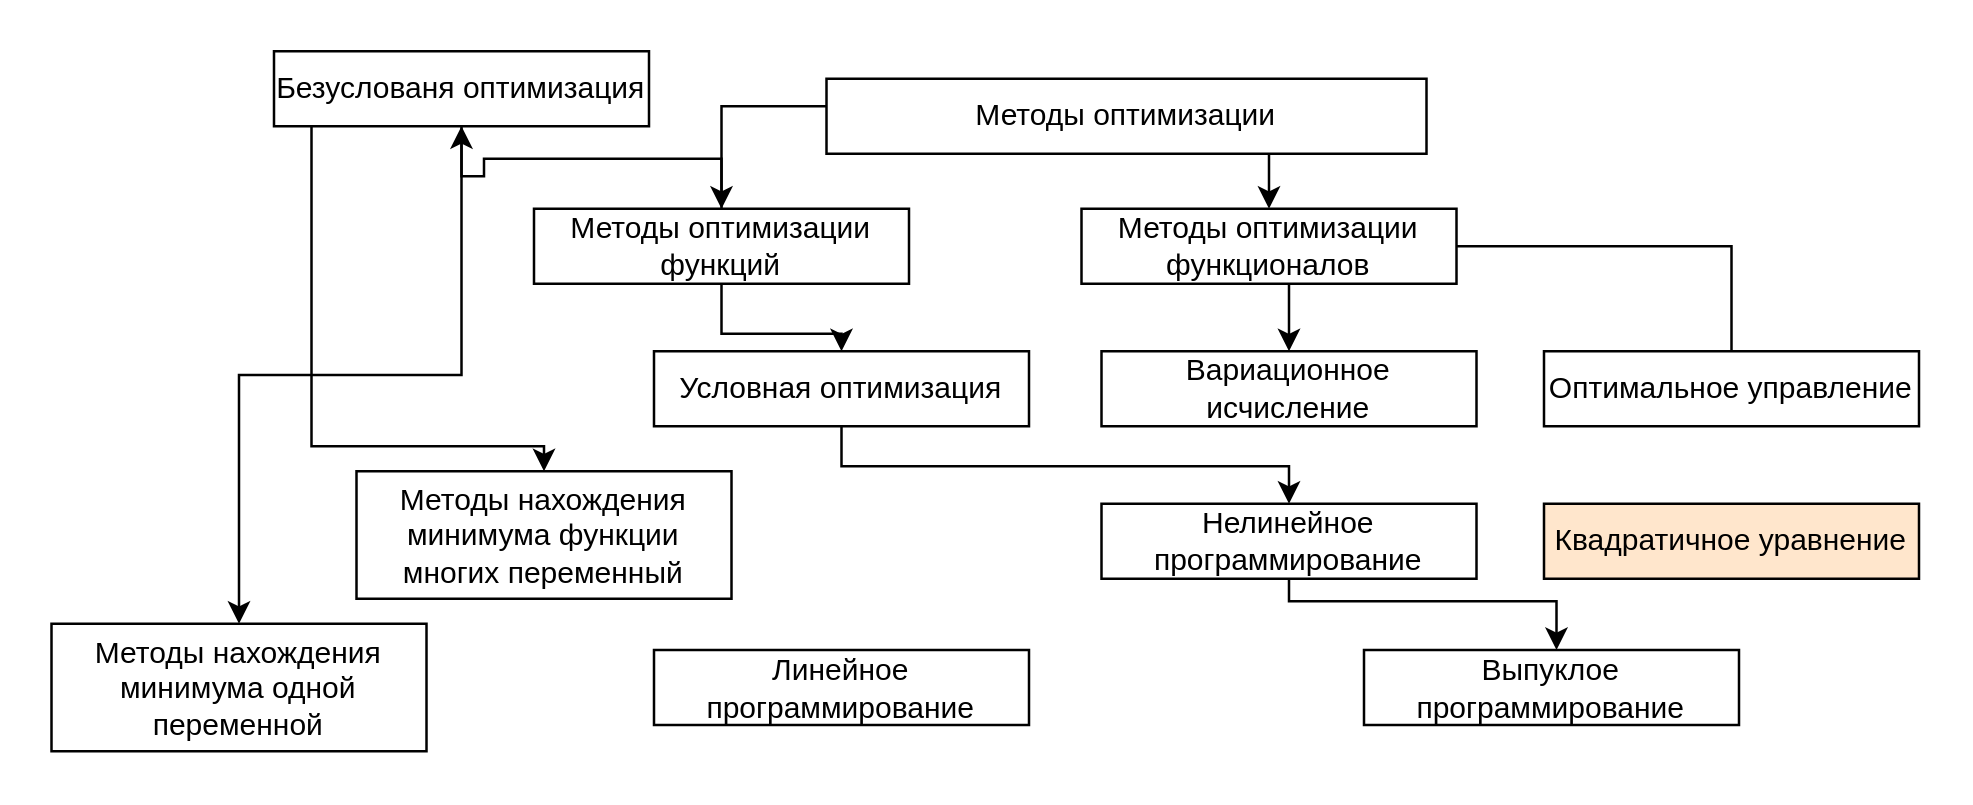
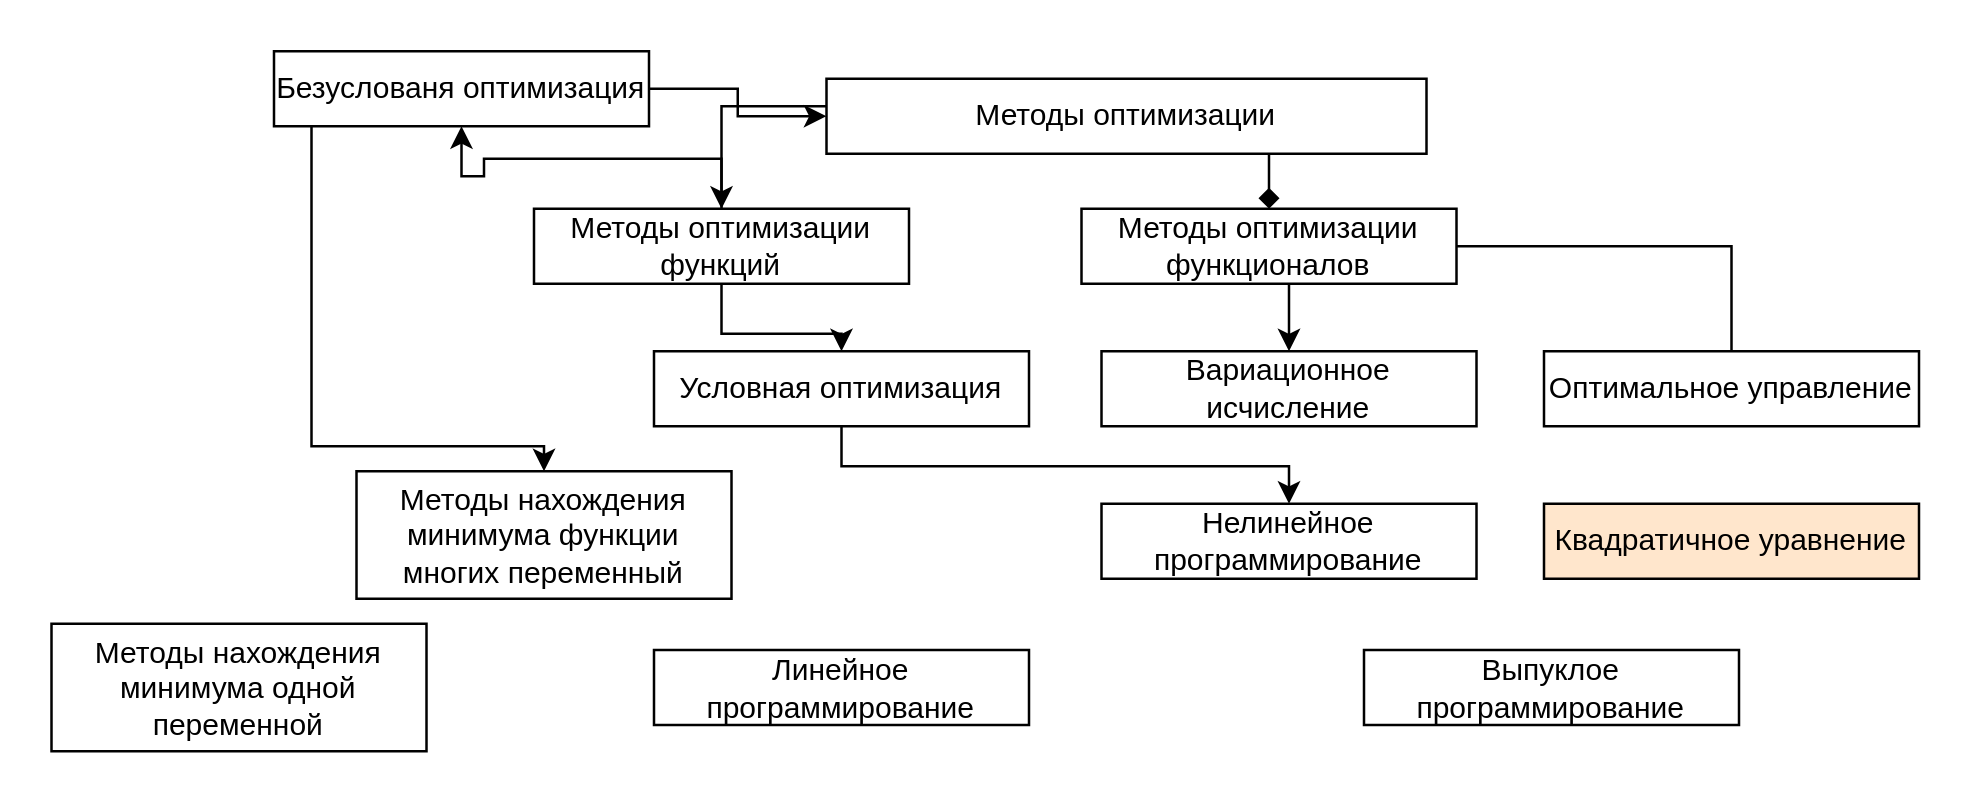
edge "Методы оптимизации" -> "Методы оптимизации функционалов": arrowhead classic -> diamond
edge "Безуслованя оптимизация" -> "Методы нахождения минимума одной переменной": now "Безуслованя оптимизация" -> "Методы оптимизации"
edge "Нелинейное программирование" -> "Выпуклое программирование": removed
